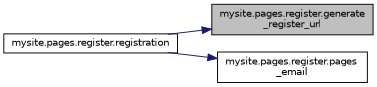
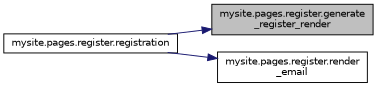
node "mysite.pages.register.generate _register_url": label "mysite.pages.register.generate _register_url" -> "mysite.pages.register.generate _register_render"
node "mysite.pages.register.pages _email": label "mysite.pages.register.pages _email" -> "mysite.pages.register.render _email"
